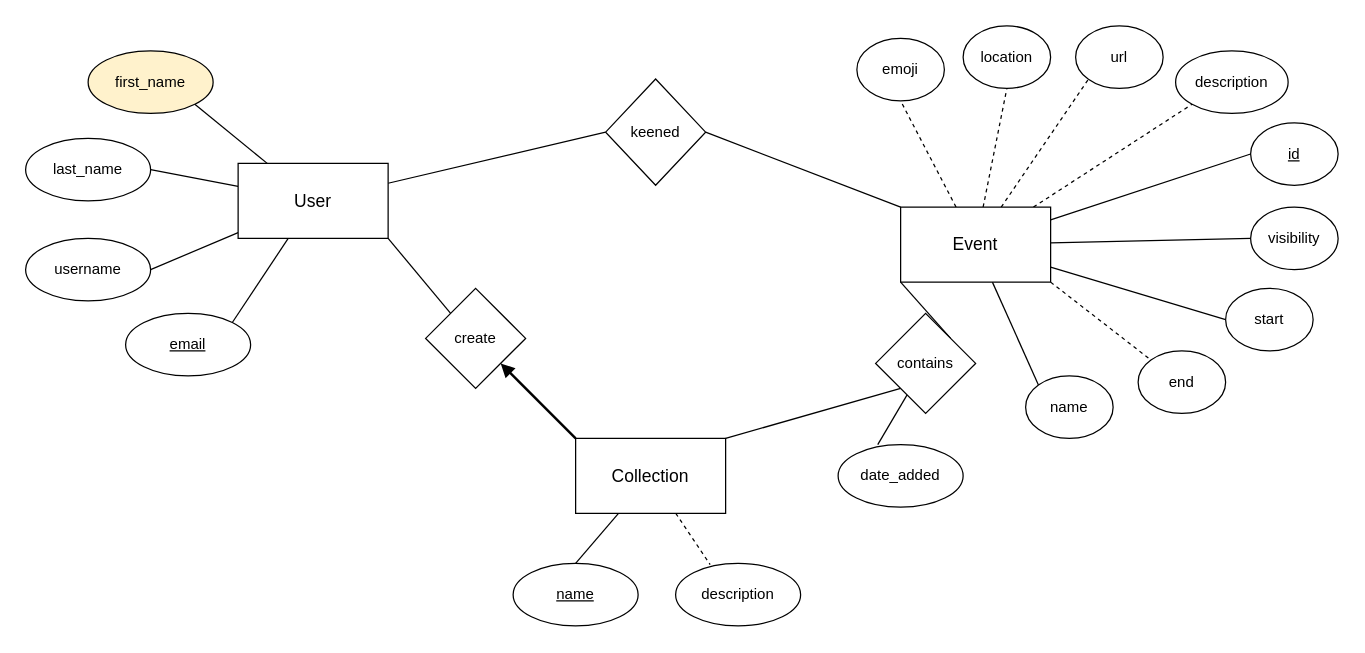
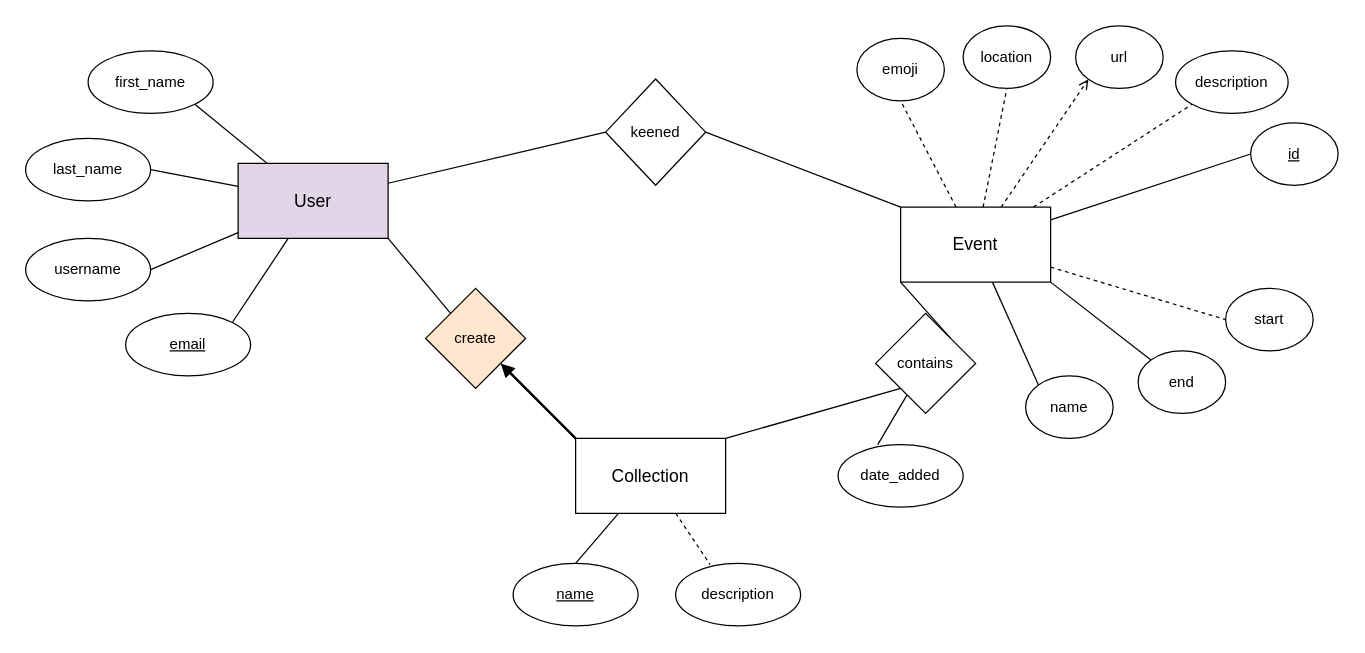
node "first_name": fillcolor #fff2cc -> #ffffff
edge "url" -- "Event": arrowhead none -> open
node "User": fillcolor #ffffff -> #e1d5e7
node "visibility": removed
edge "visibility" -- "Event": removed
edge "Event" -- "start": style solid -> dashed
edge "Event" -- "end": style dashed -> solid
node "create": fillcolor #ffffff -> #ffe6cc
